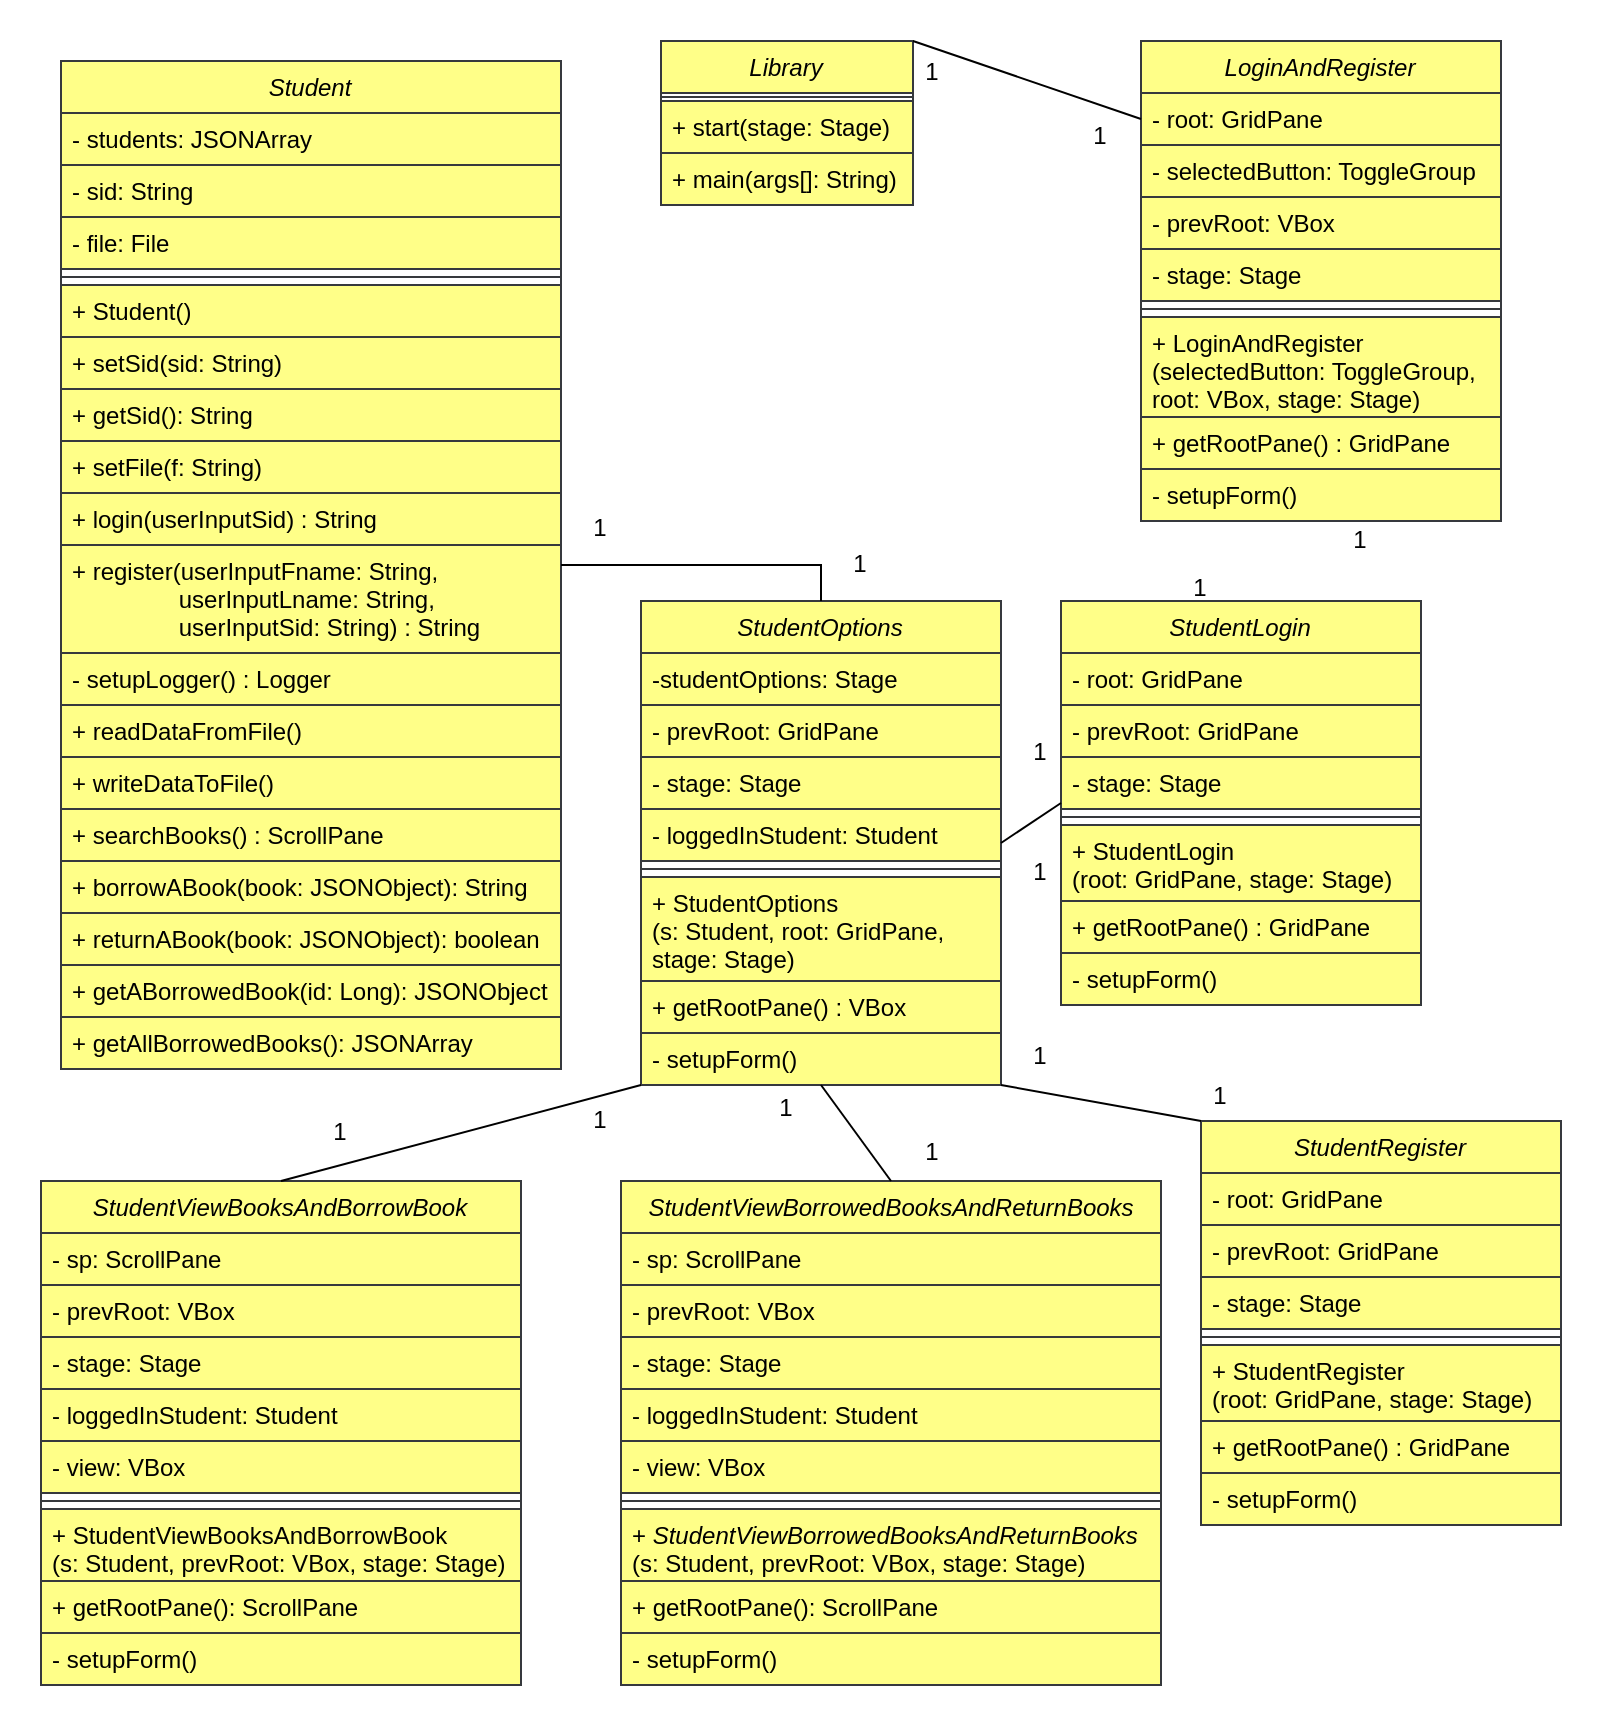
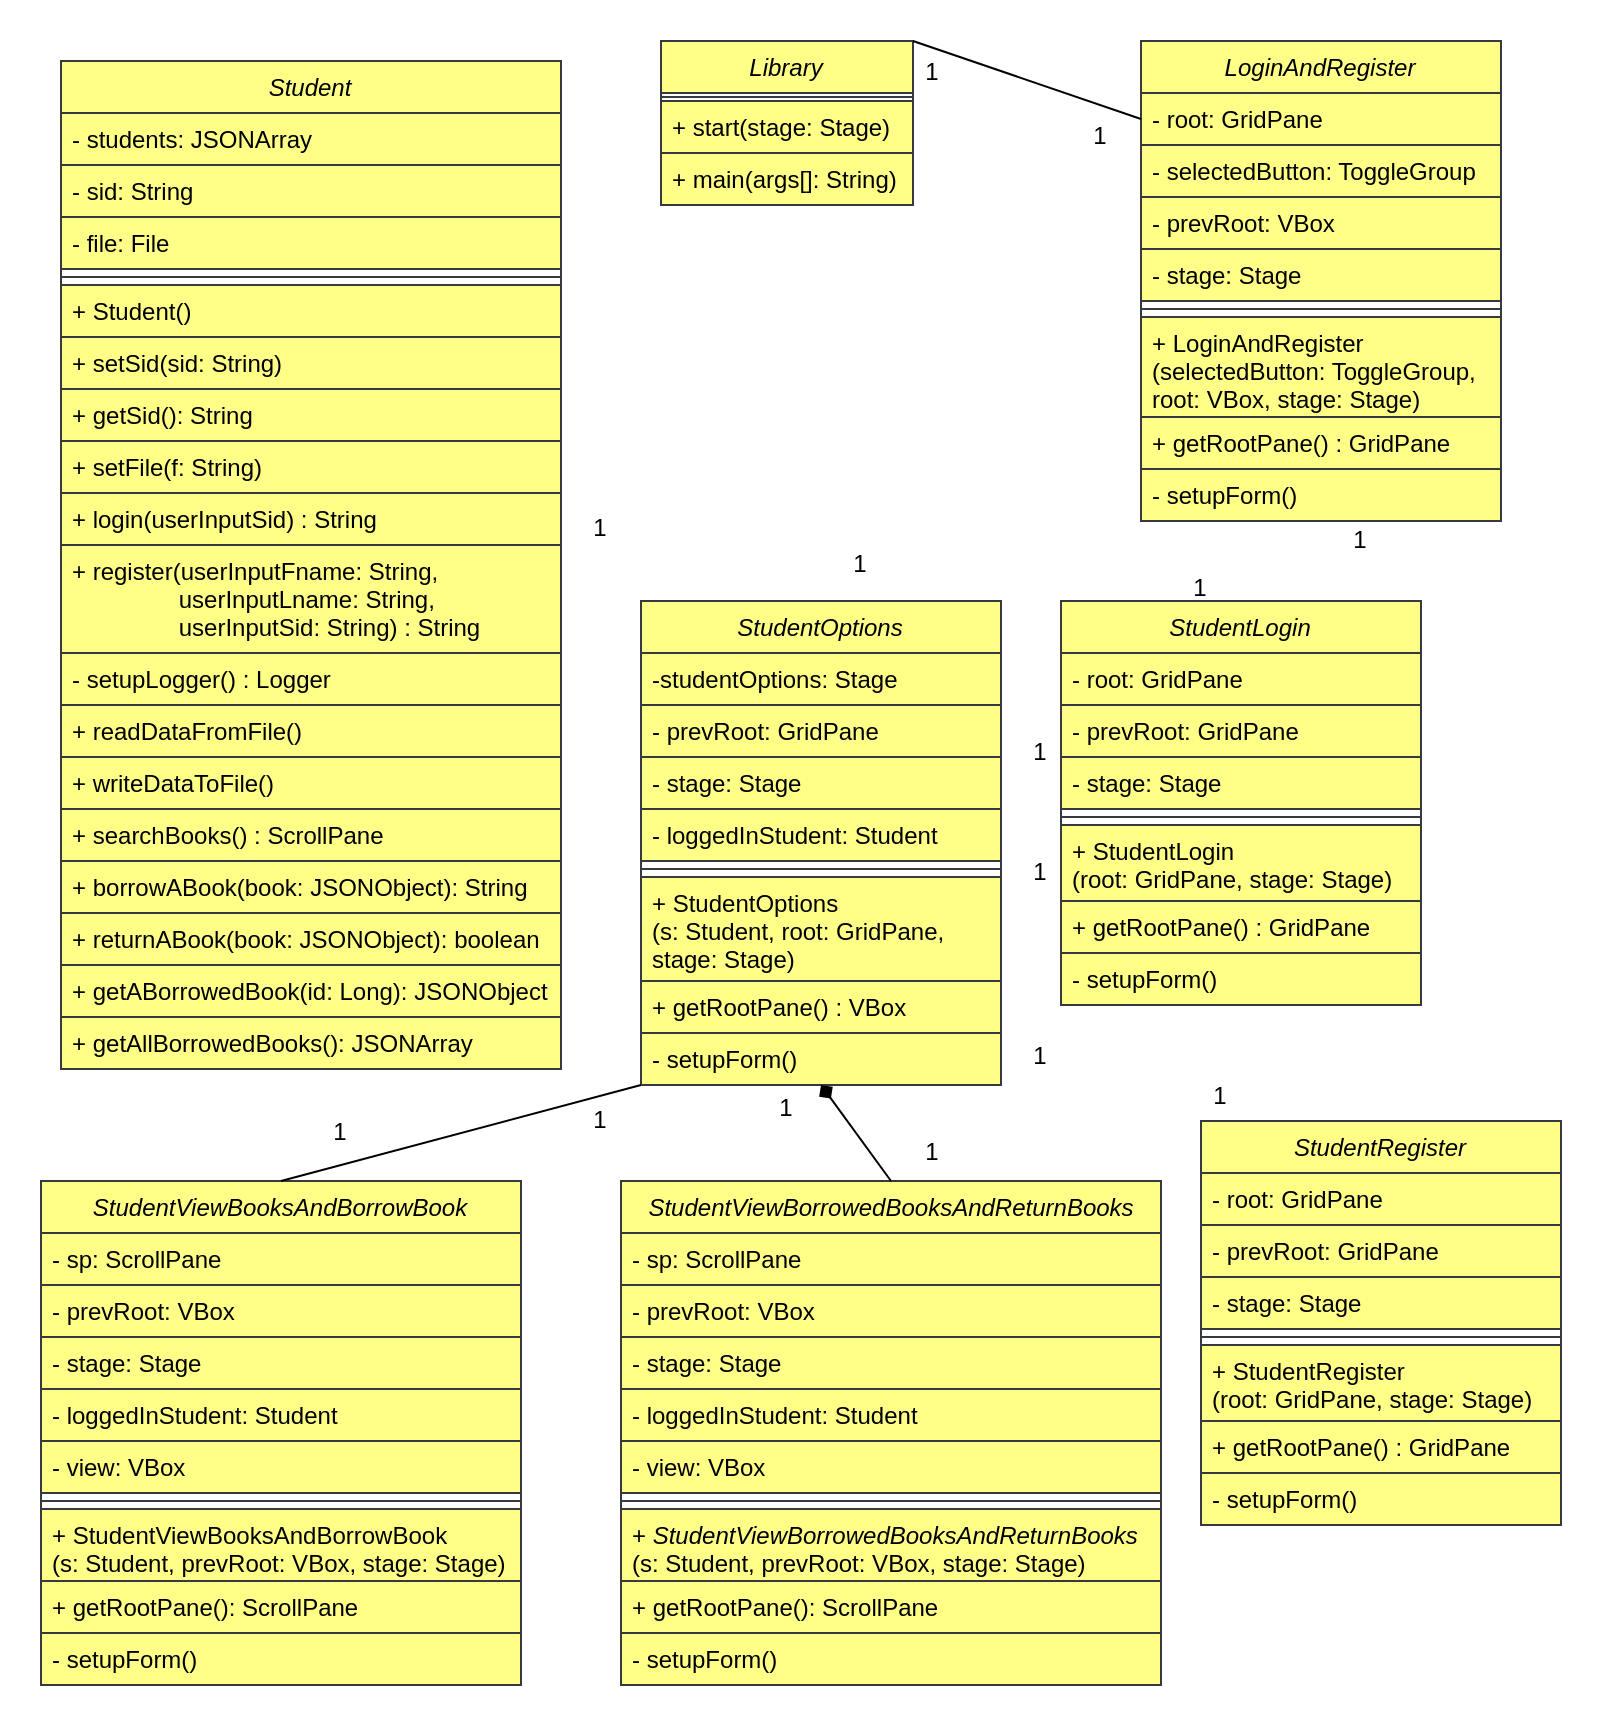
edge "Student" -- "StudentOptions": removed
edge "StudentLogin" -- "StudentOptions": removed
edge "StudentOptions" -- "StudentViewBorrowedBooksAndReturnBooks": arrowhead none -> diamond
edge "StudentOptions" -- "StudentRegister": removed
